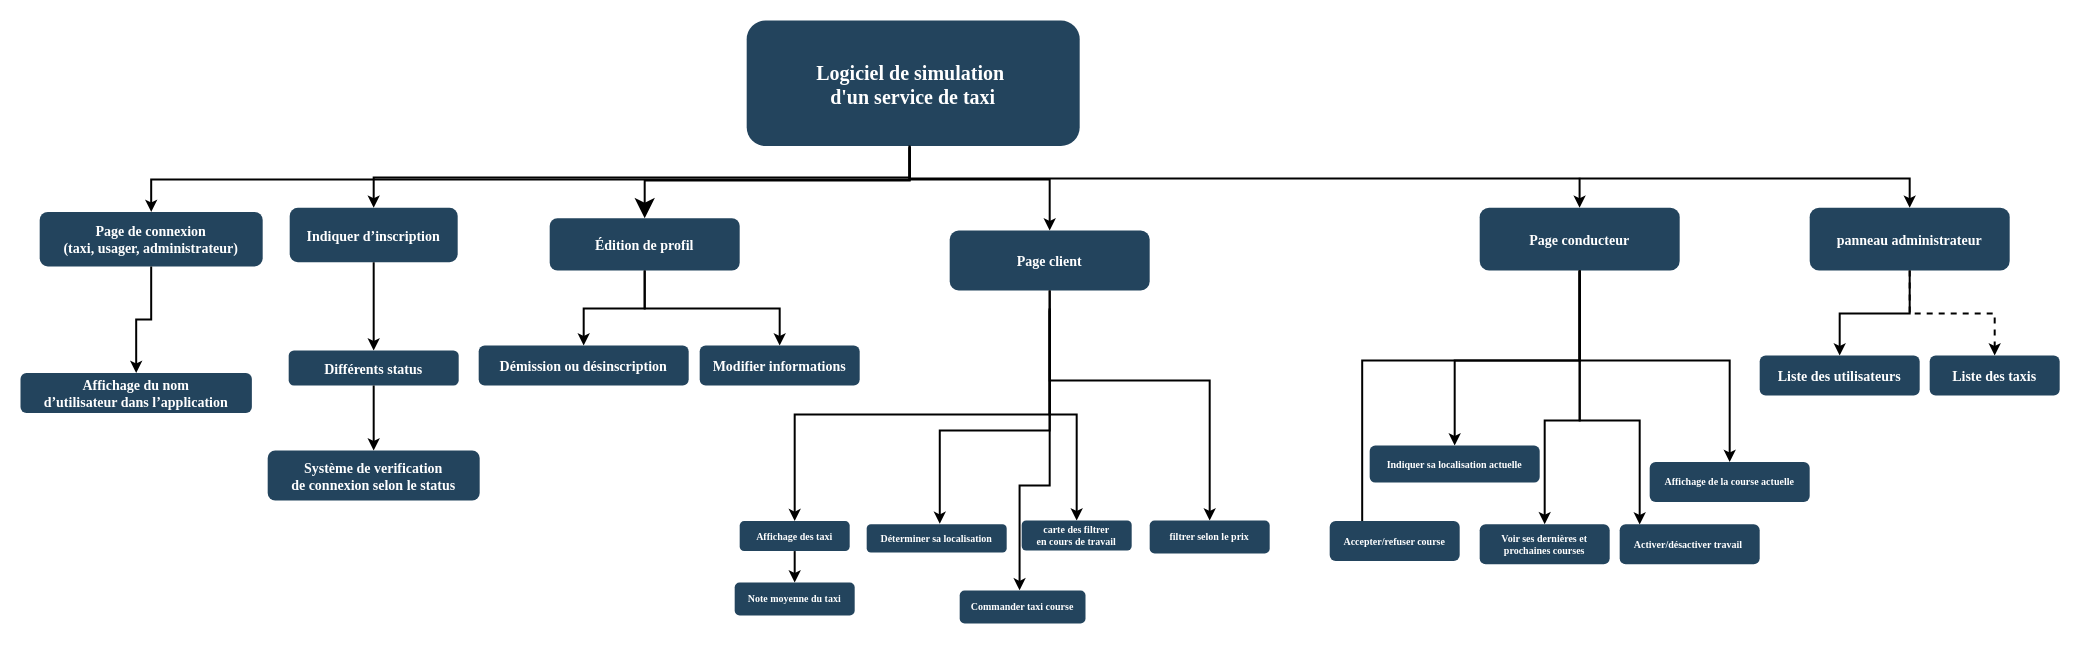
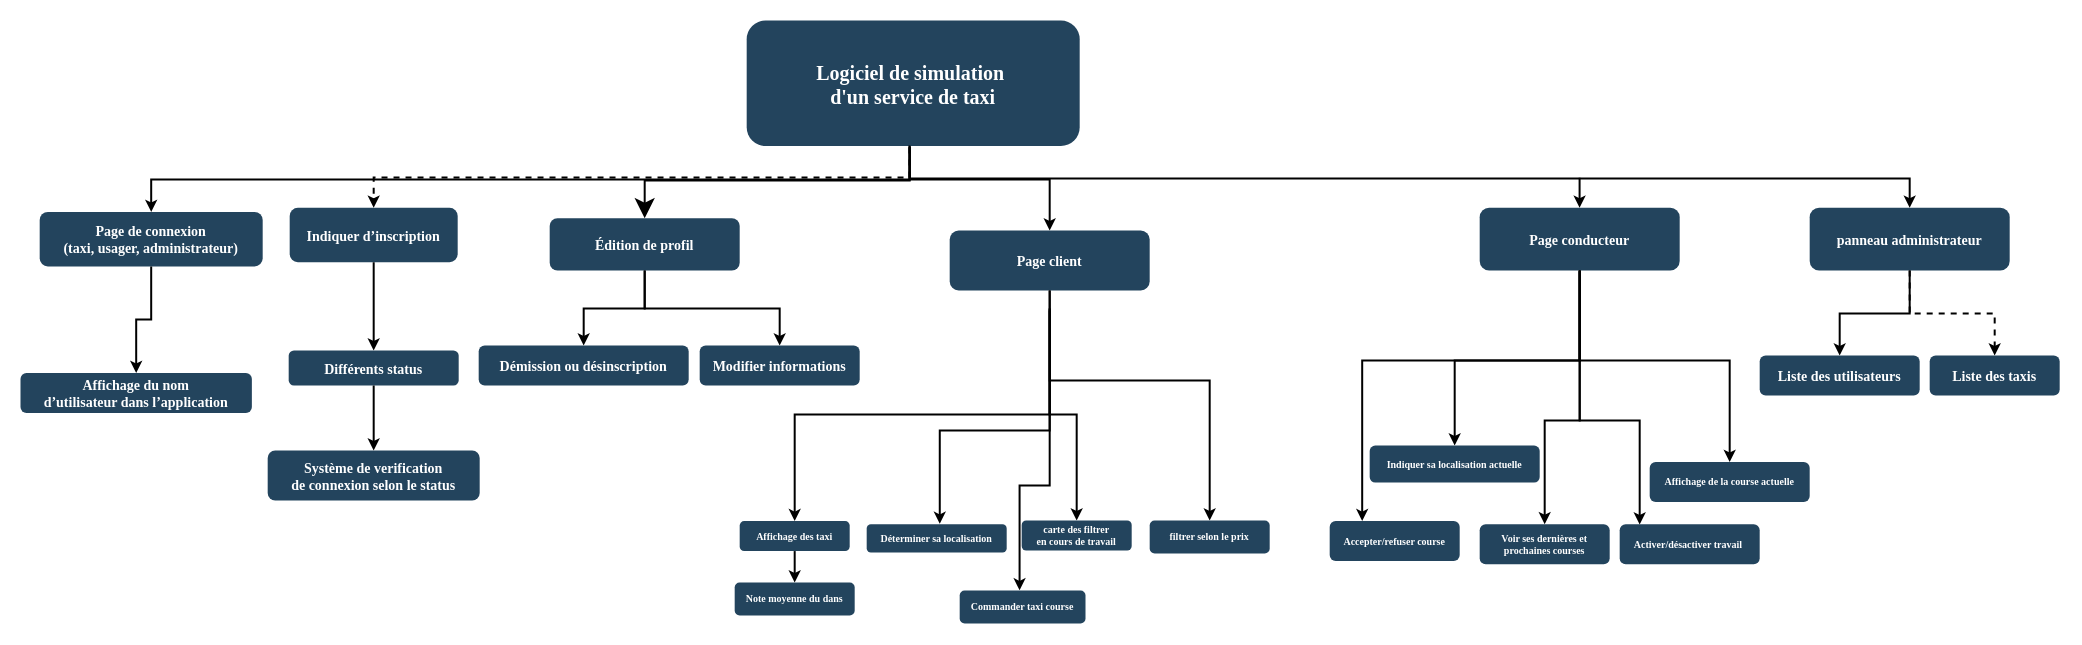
edge "Logiciel de simulation d'un service de taxi" -> "Indiquer d’inscription": style solid -> dashed
edge "Page conducteur" -- "Accepter/refuser course": arrowhead none -> classic
node "Note moyenne du taxi": label "Note moyenne du taxi" -> "Note moyenne du dans"
